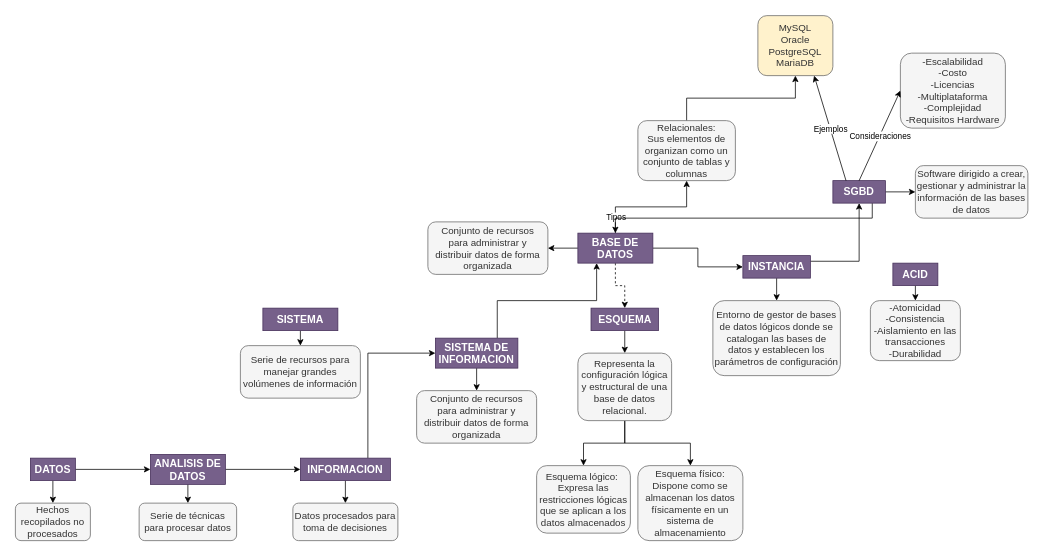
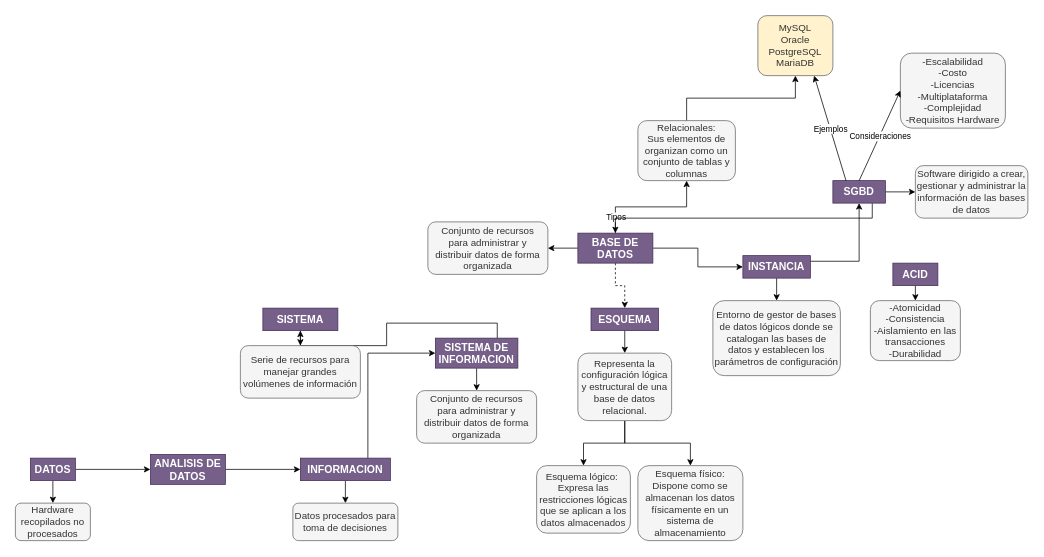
edge "SISTEMA DE INFORMACION" -> "BASE DE DATOS": now "SISTEMA DE INFORMACION" -> "SISTEMA"
edge "ANALISIS DE DATOS" -> "Serie de técnicas para procesar datos": removed
node "Hechos recopilados no procesados": label "Hechos recopilados no procesados" -> "Hardware recopilados no procesados"
node "Serie de técnicas para procesar datos": removed
